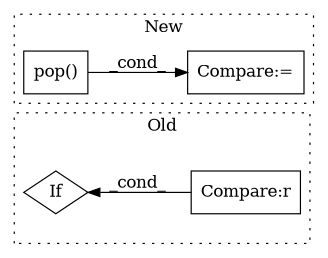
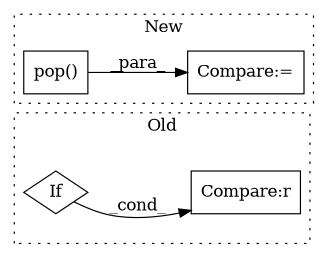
edge "pop()" -> "Compare:=": label "_cond_" -> "_para_"
edge "Compare:r" -> "If": reversed
